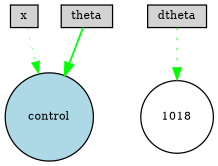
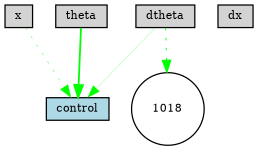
node "dx": added
edge "dtheta" -> "control": added
node "control": shape circle -> box
